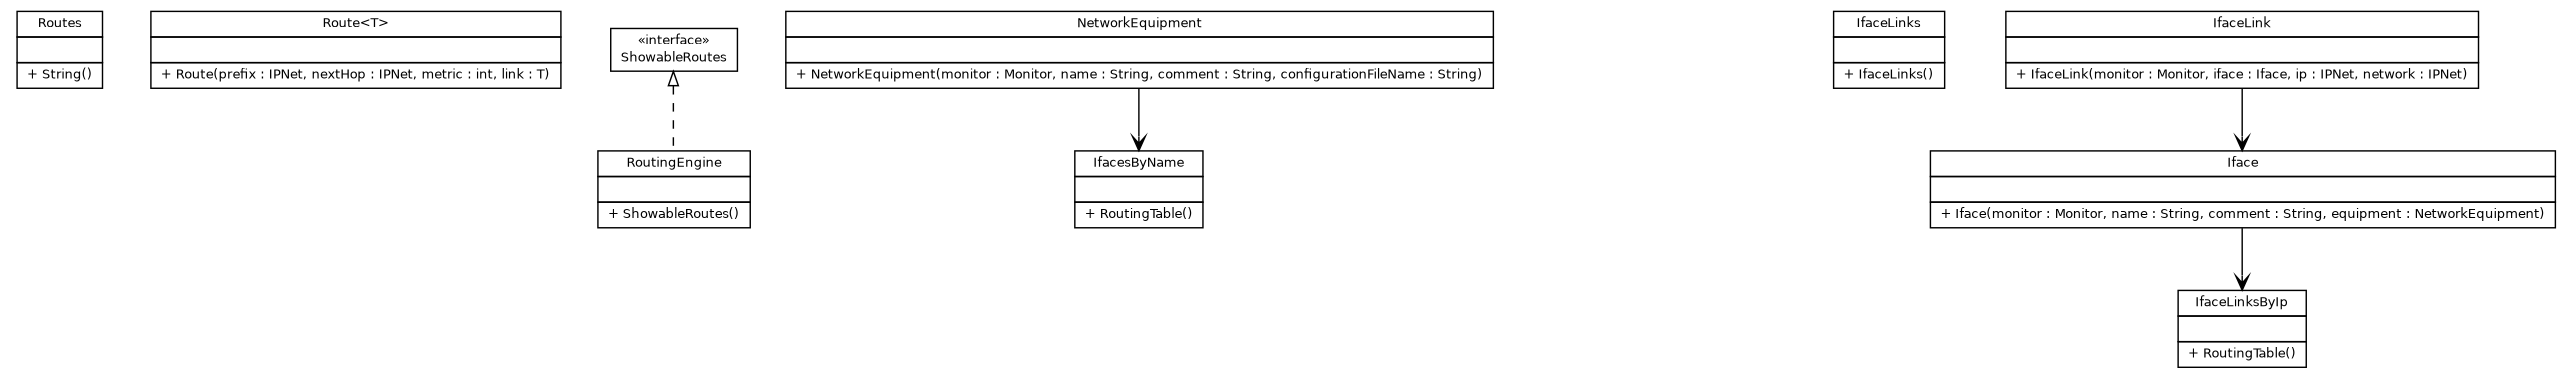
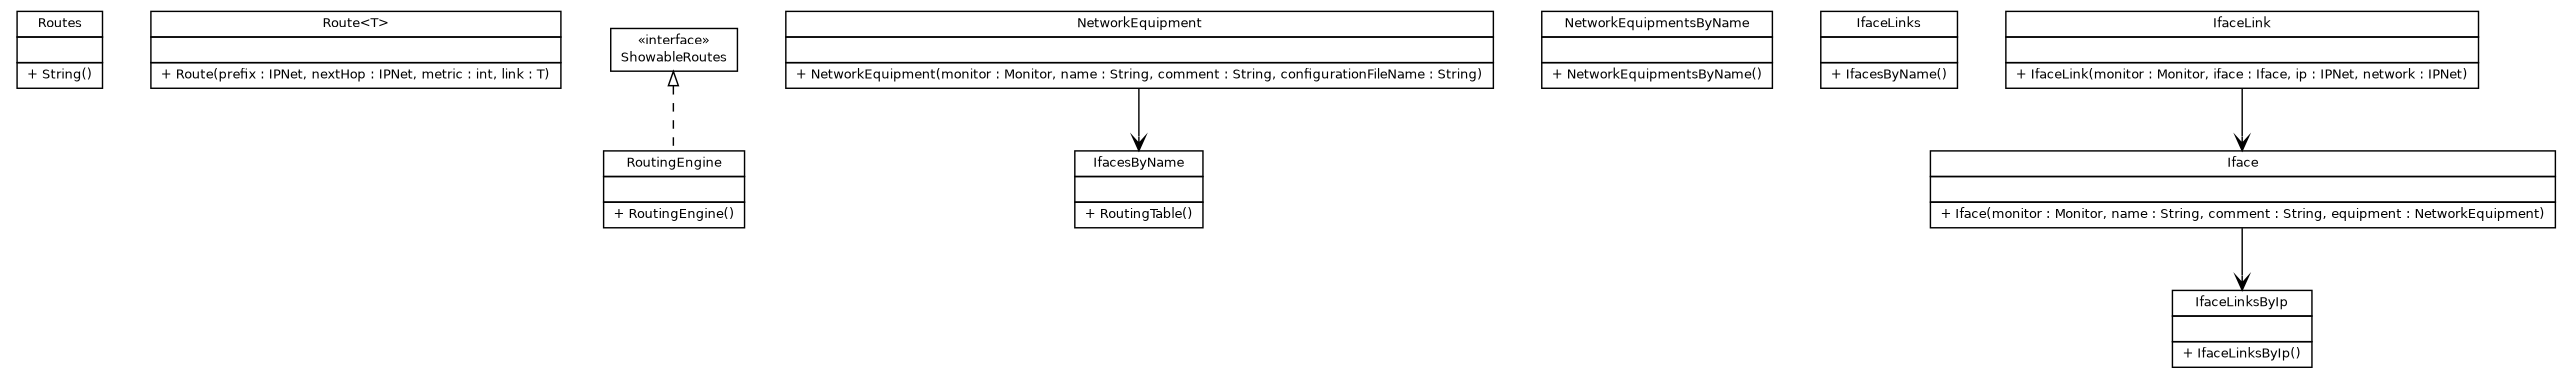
node "NetworkEquipmentsByName": added
node "IfaceLinks": text "+ IfaceLinks()" -> "+ IfacesByName()"
node "RoutingEngine": text "+ ShowableRoutes()" -> "+ RoutingEngine()"
node "IfaceLinksByIp": text "+ RoutingTable()" -> "+ IfaceLinksByIp()"
